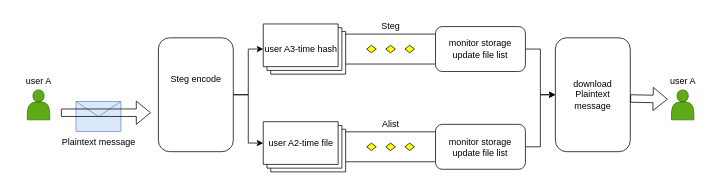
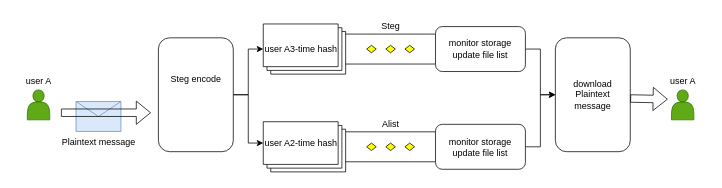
node "user A2-time file": label "user A2-time file" -> "user A2-time hash"
